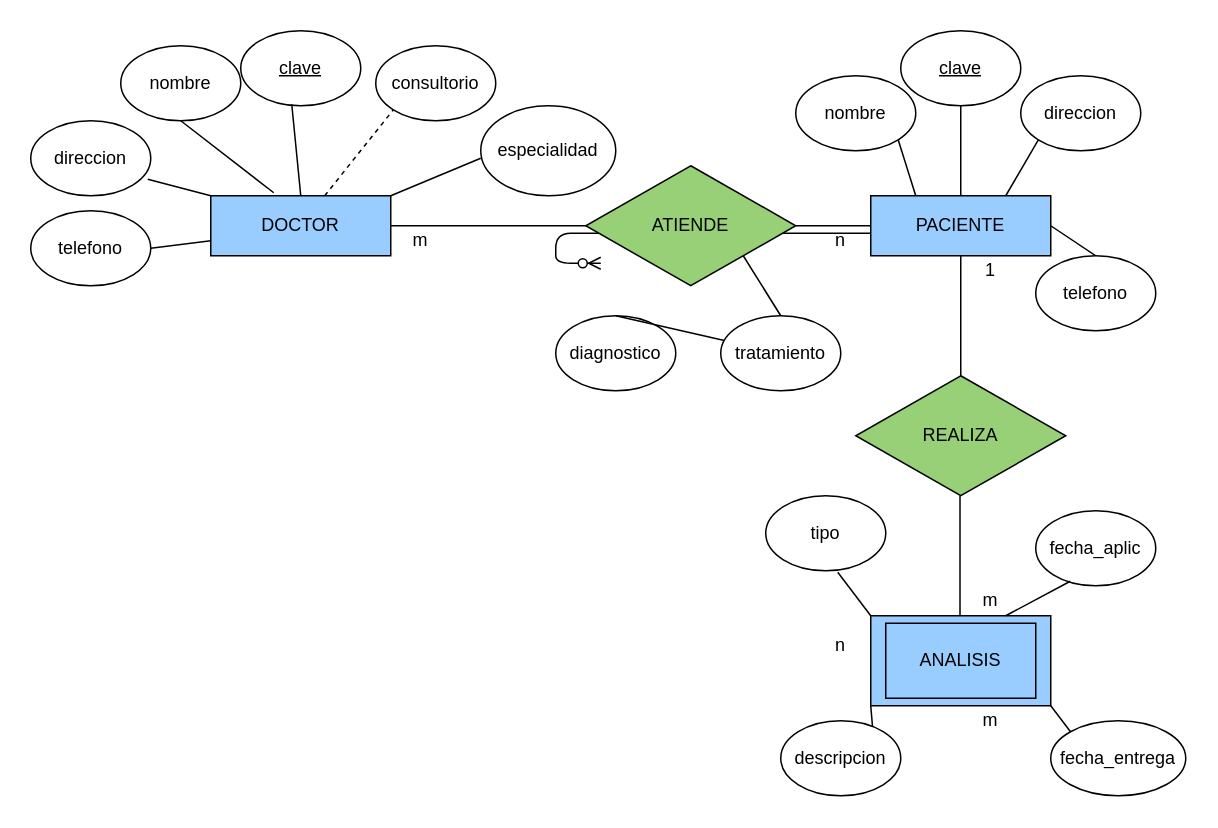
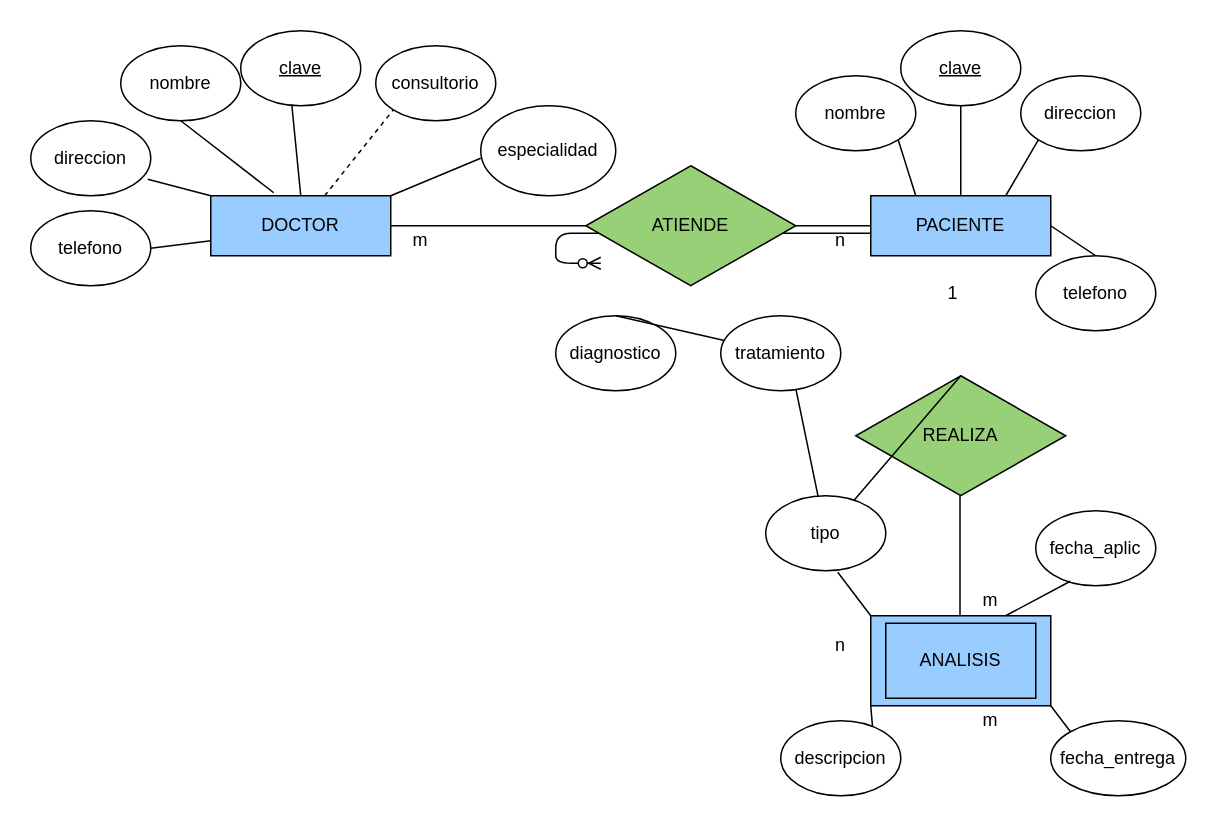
node "1": moved (991, 271) -> (953, 293)
edge "ATIENDE" -- "tratamiento": now "tipo" -- "tratamiento"
edge "PACIENTE" -- "REALIZA": now "tipo" -- "REALIZA"
